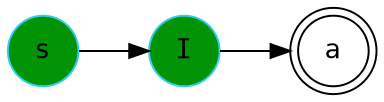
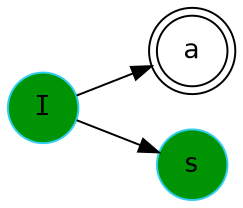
edge "s" -> "I": reversed
